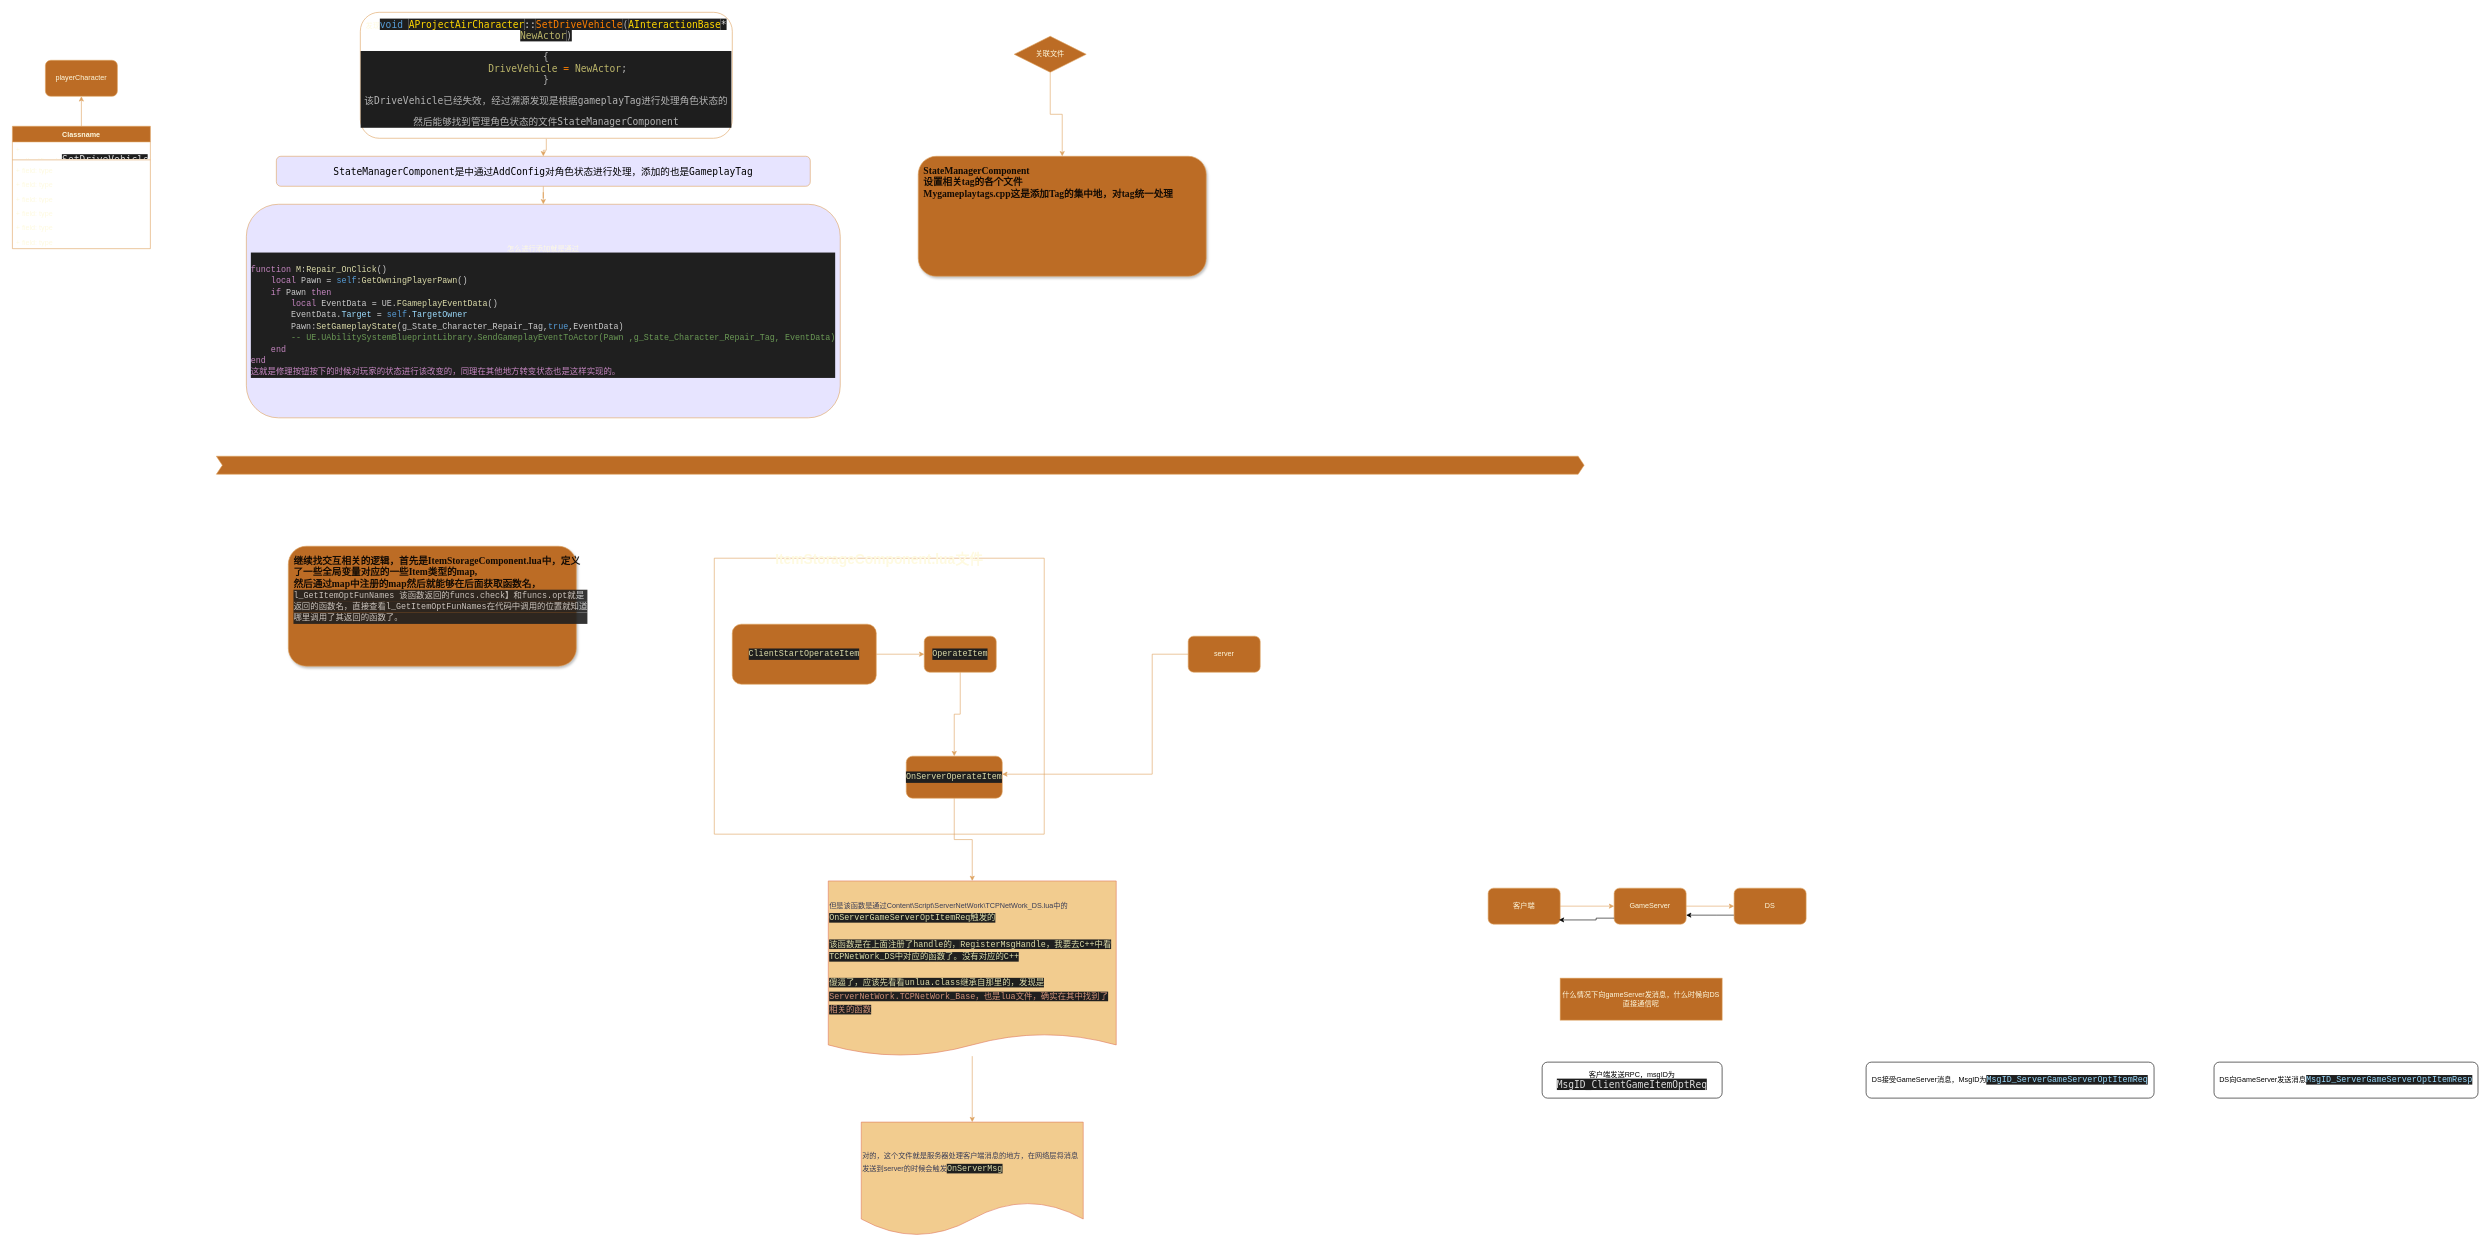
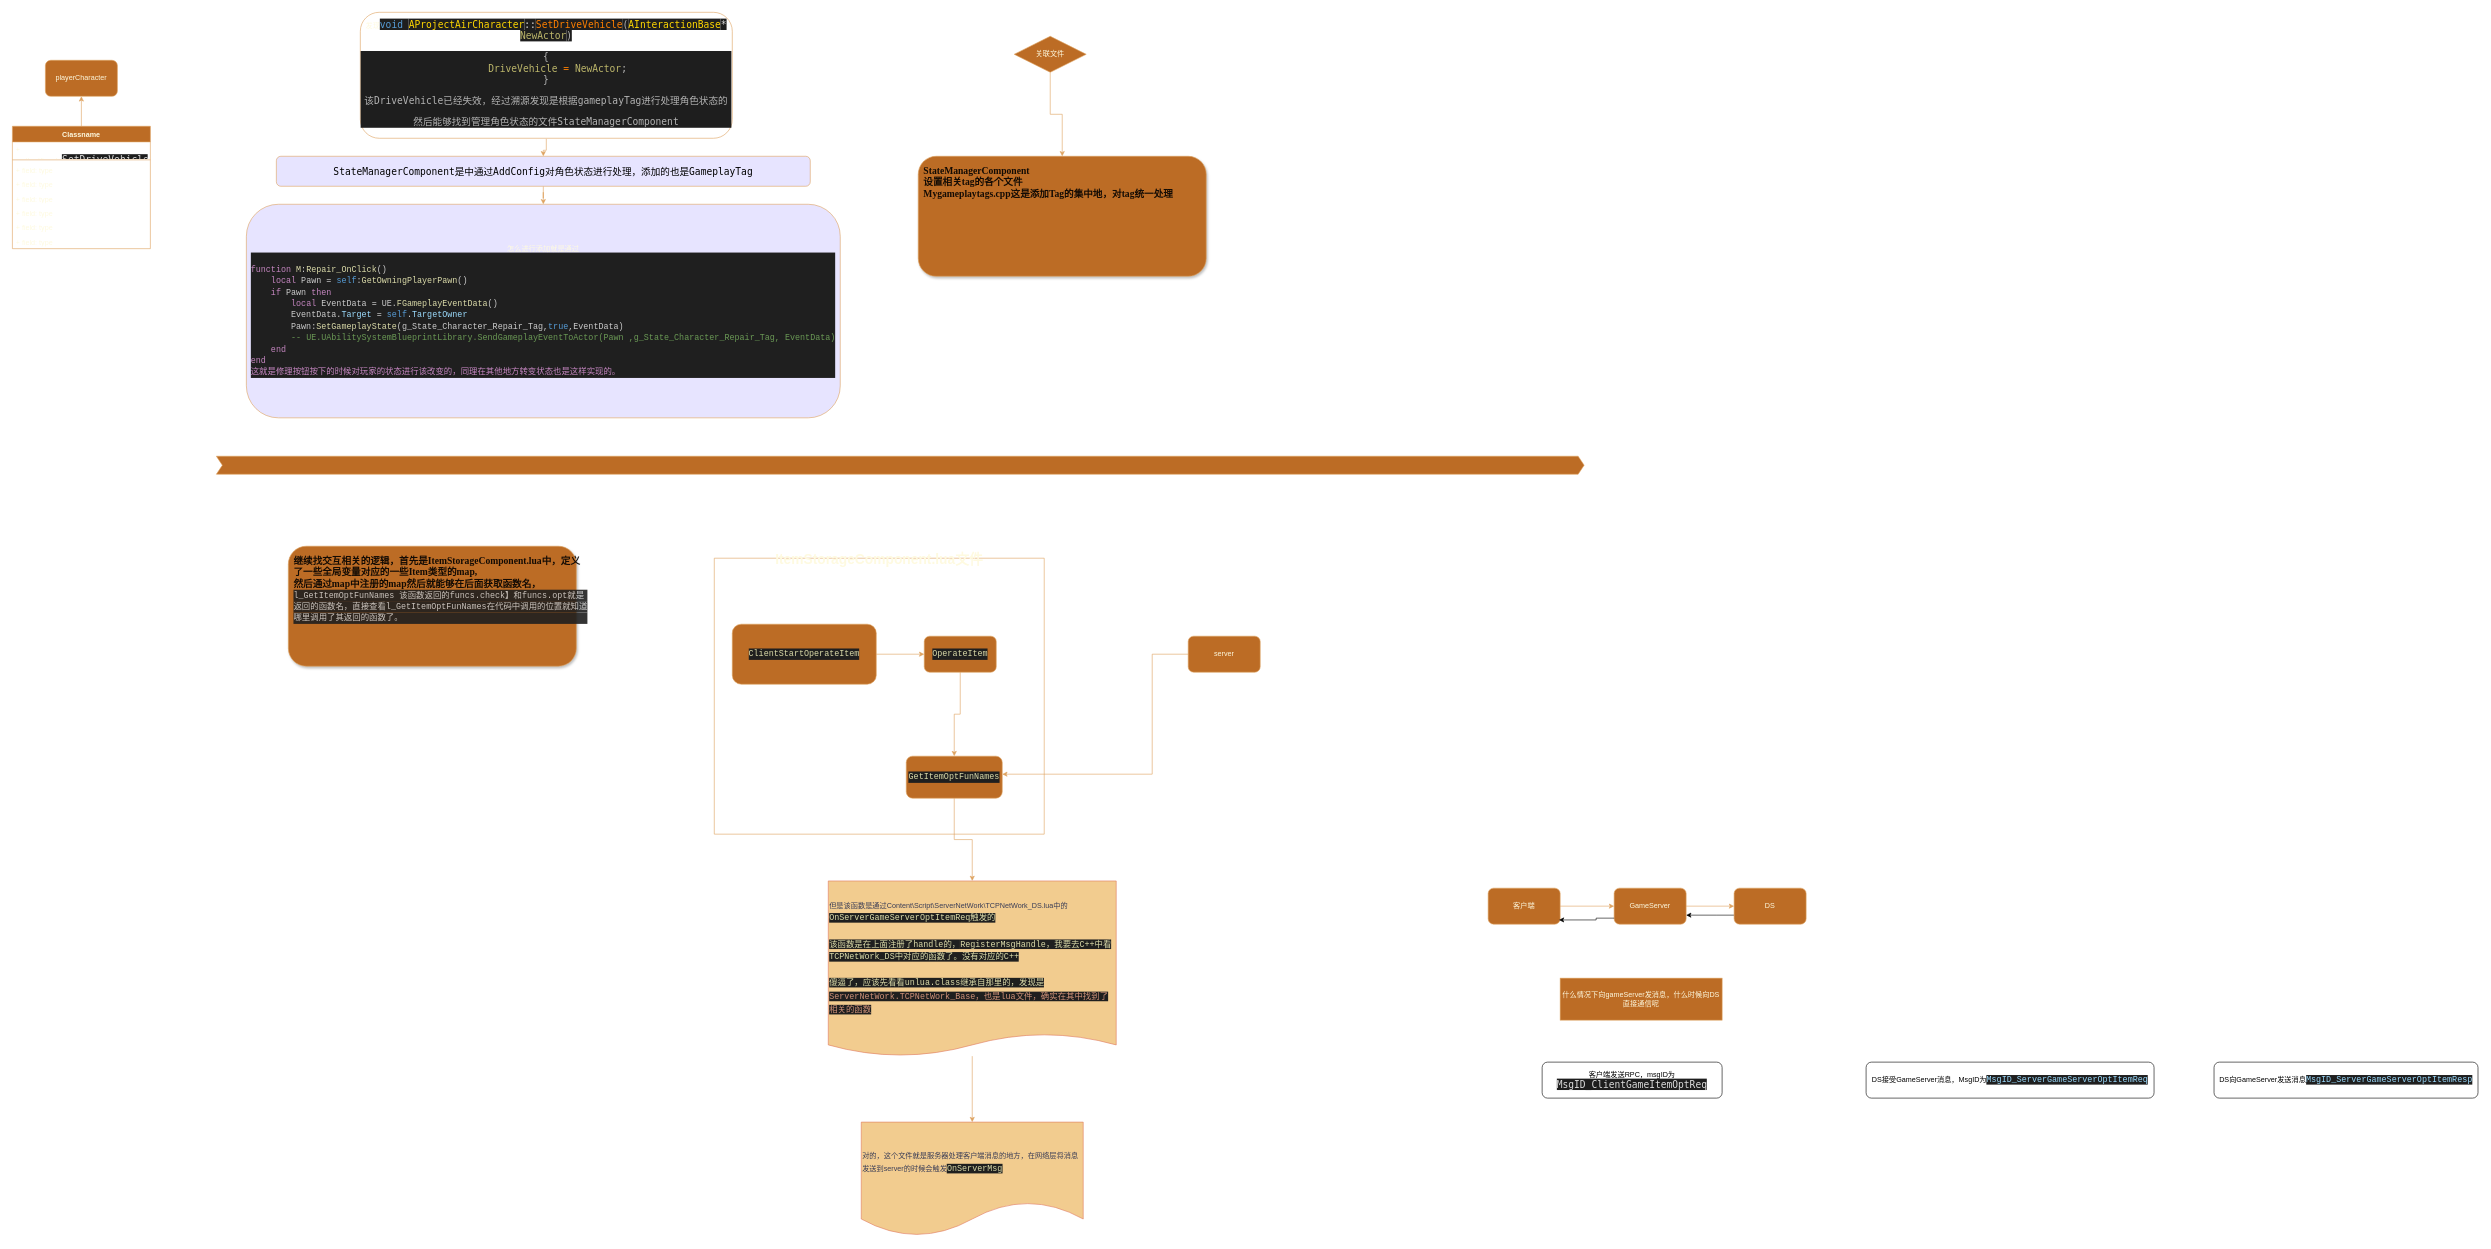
node "OnServerOperateItem": label "OnServerOperateItem" -> "GetItemOptFunNames"
